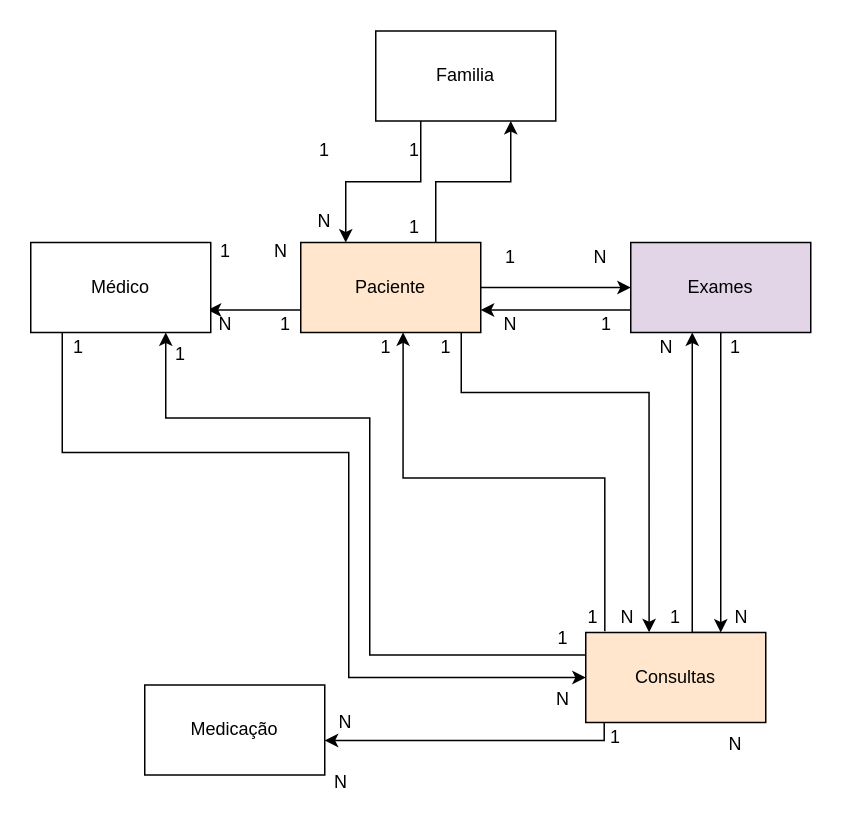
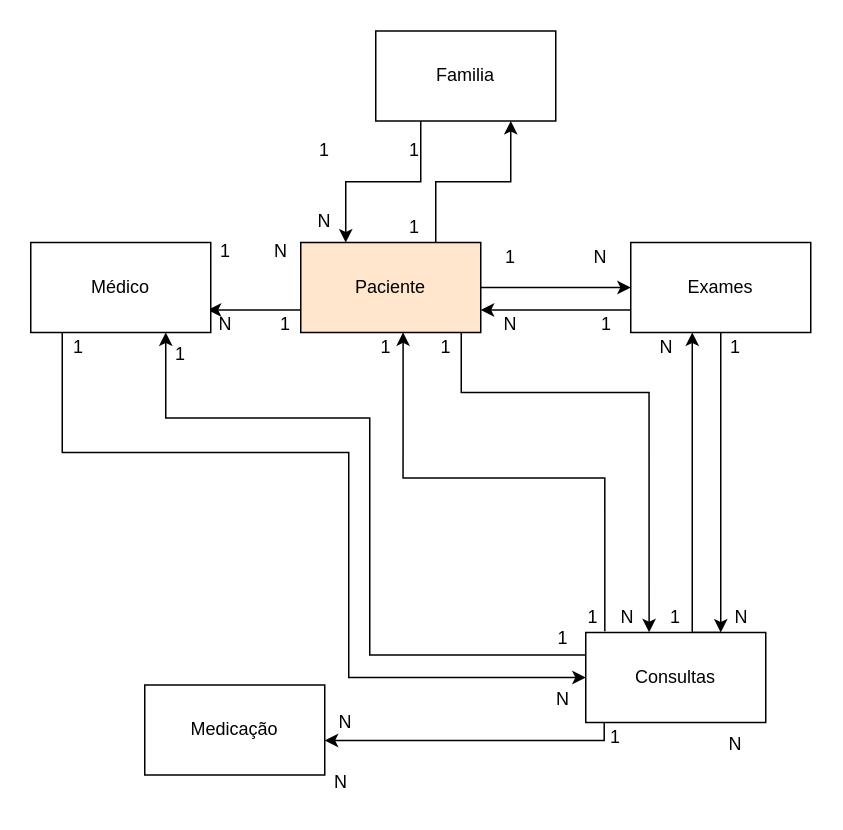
node "Exames": fillcolor #e1d5e7 -> #ffffff
node "Consultas": fillcolor #ffe6cc -> #ffffff
